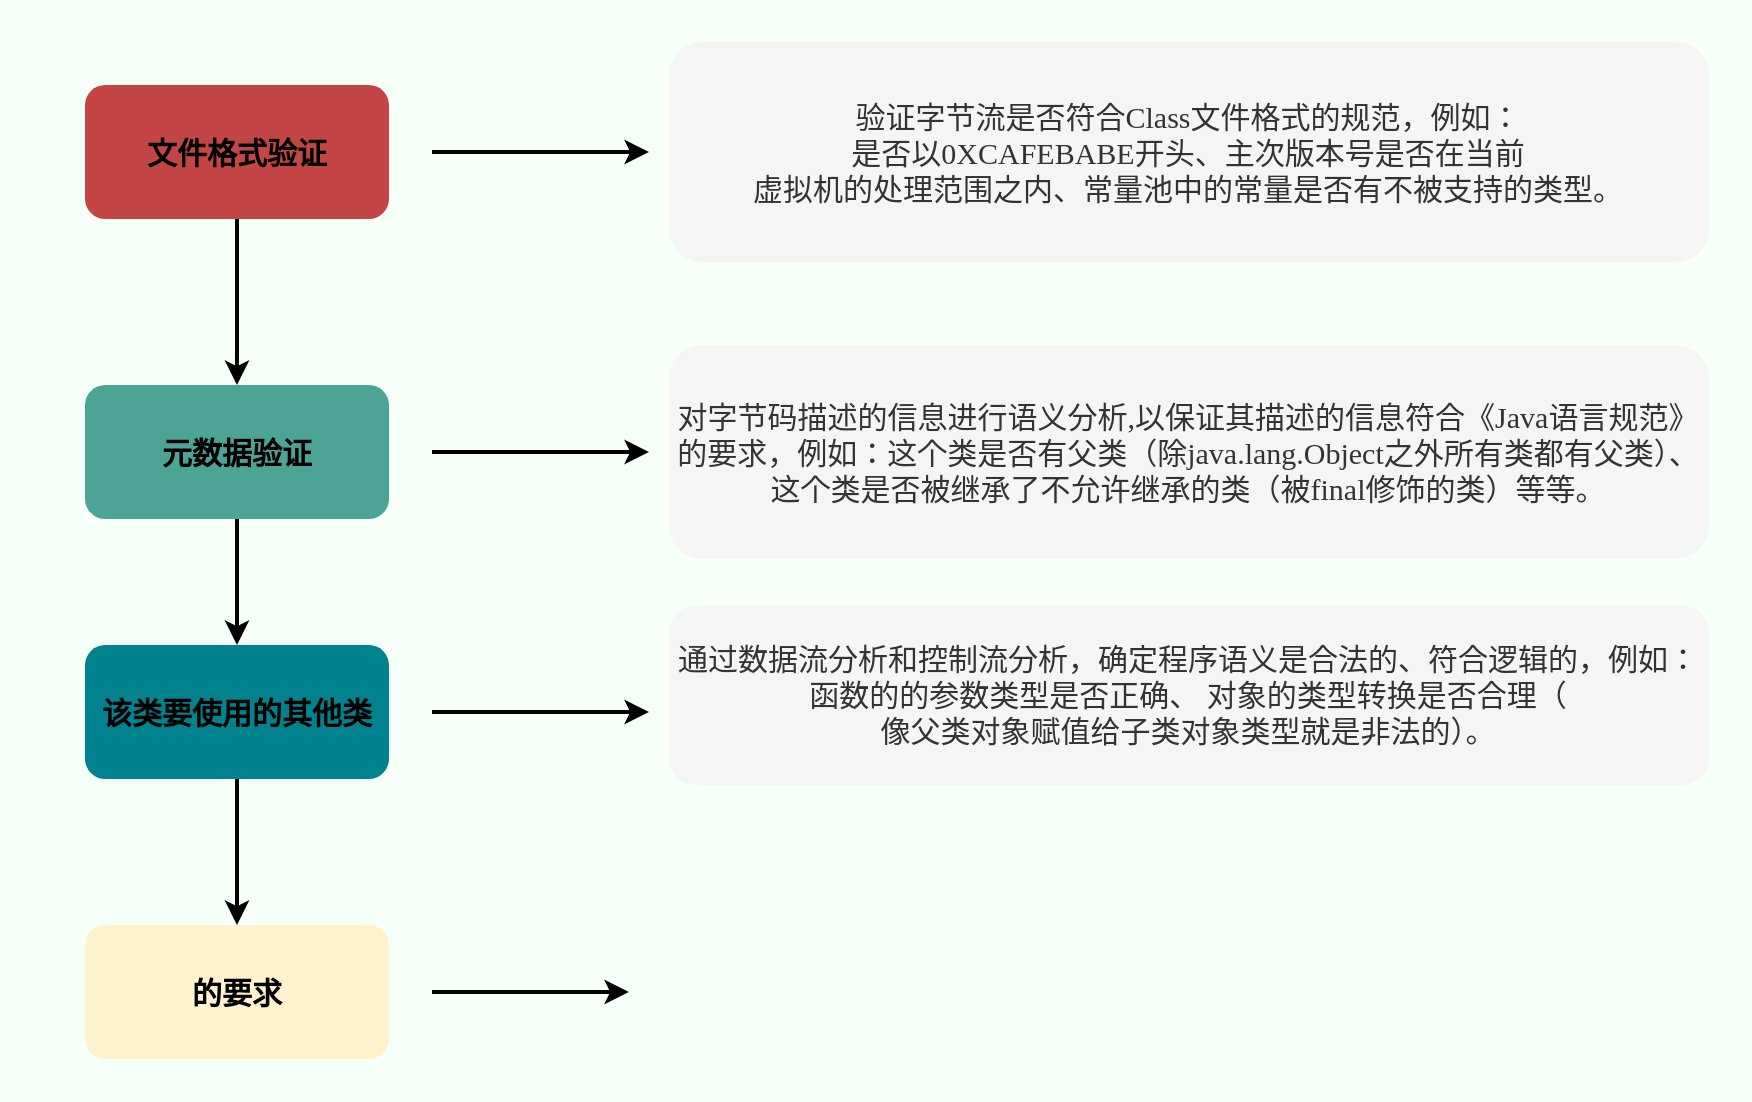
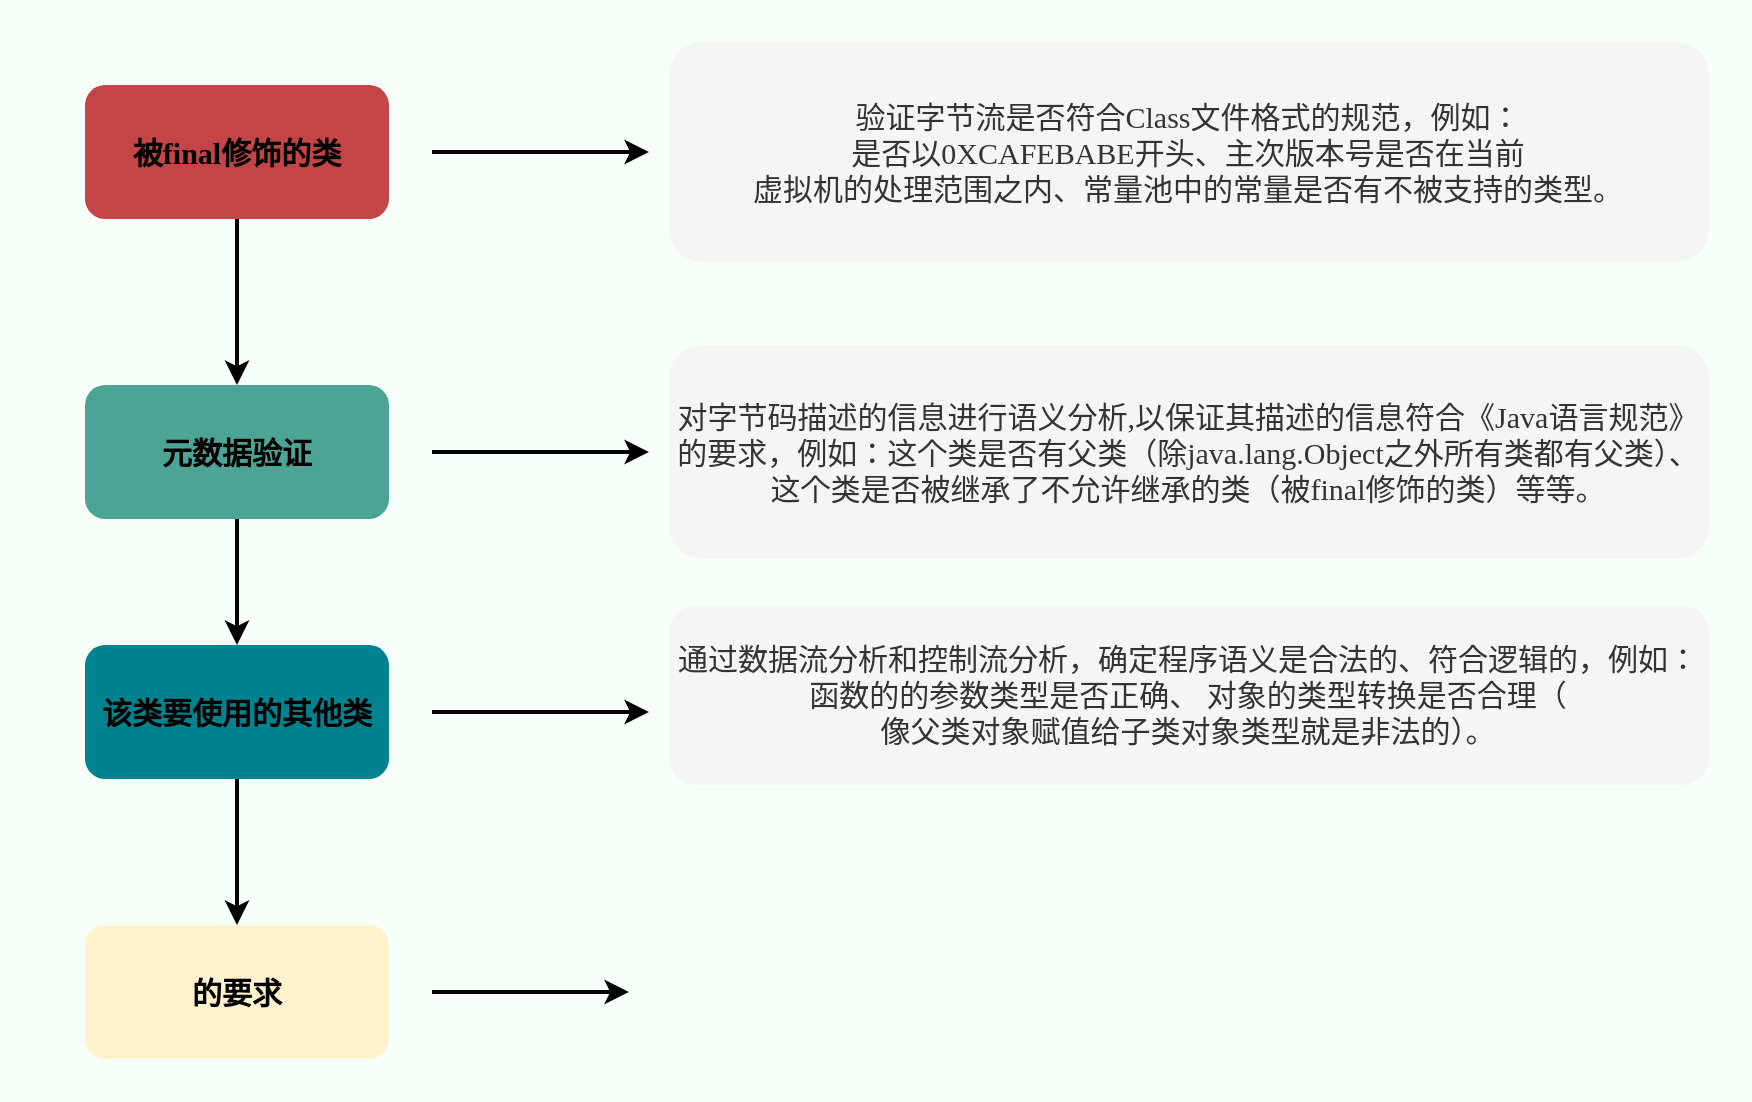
node "文件格式验证": label "文件格式验证" -> "被final修饰的类"
